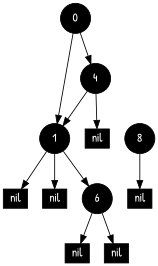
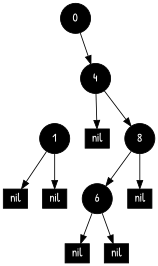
edge "0" -> "1": removed
edge "4" -> "1": now "4" -> "8"
edge "1" -> "6": now "8" -> "6"
